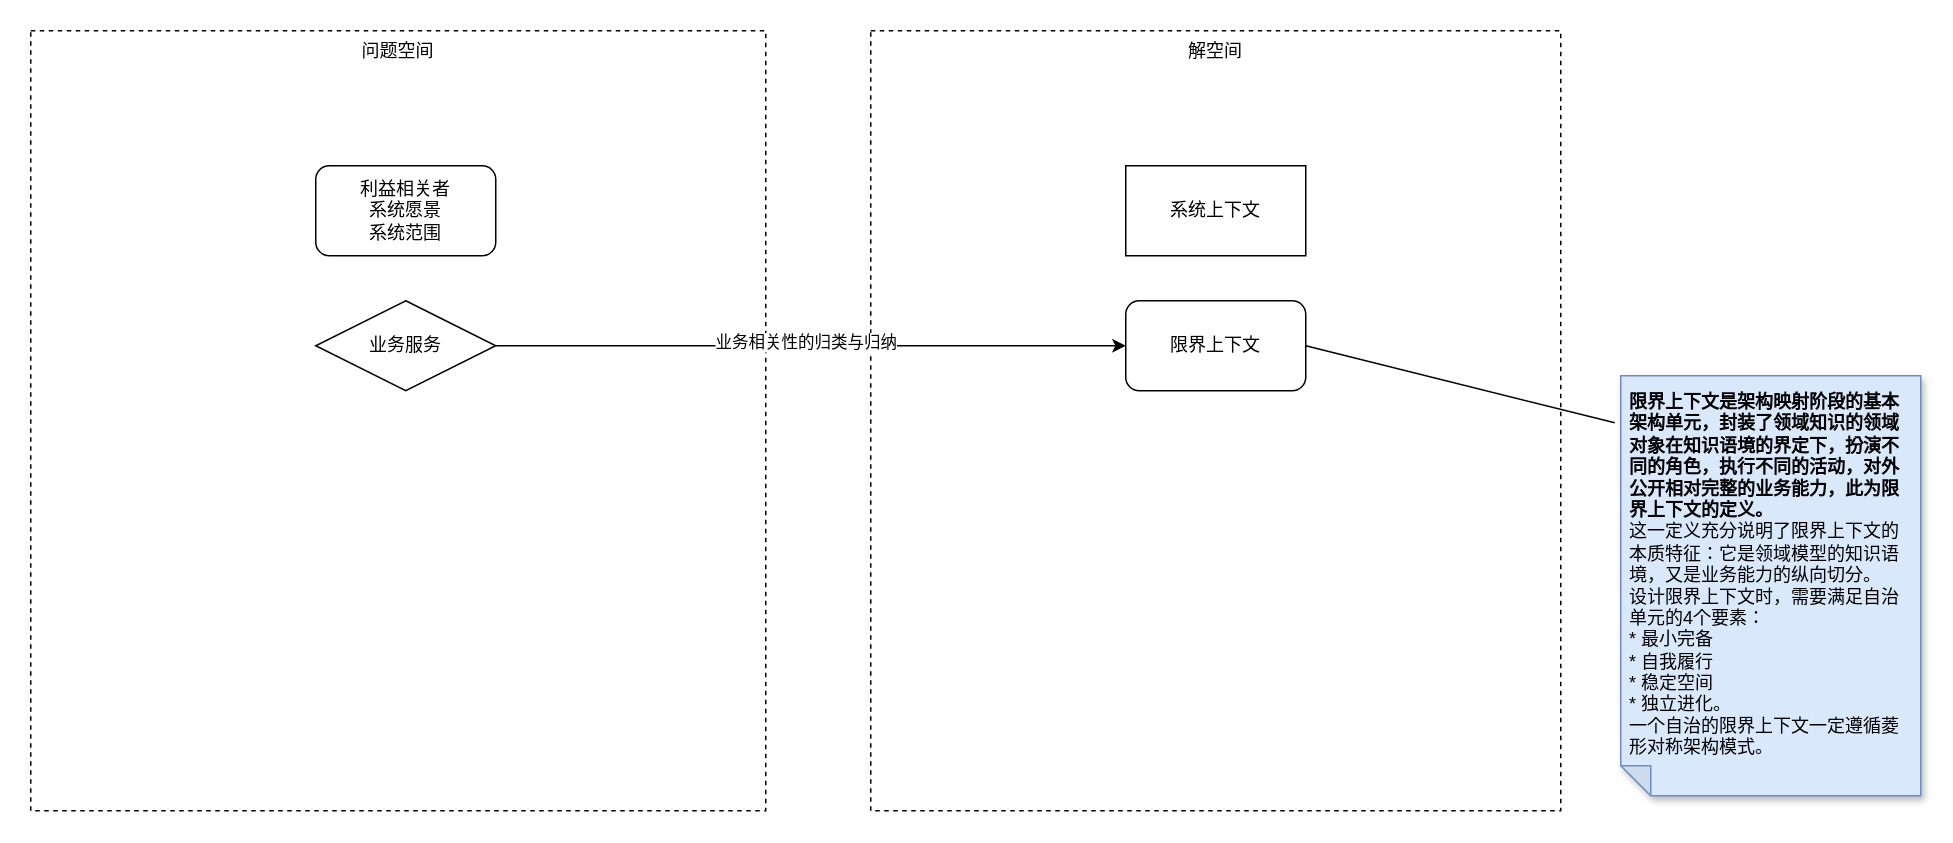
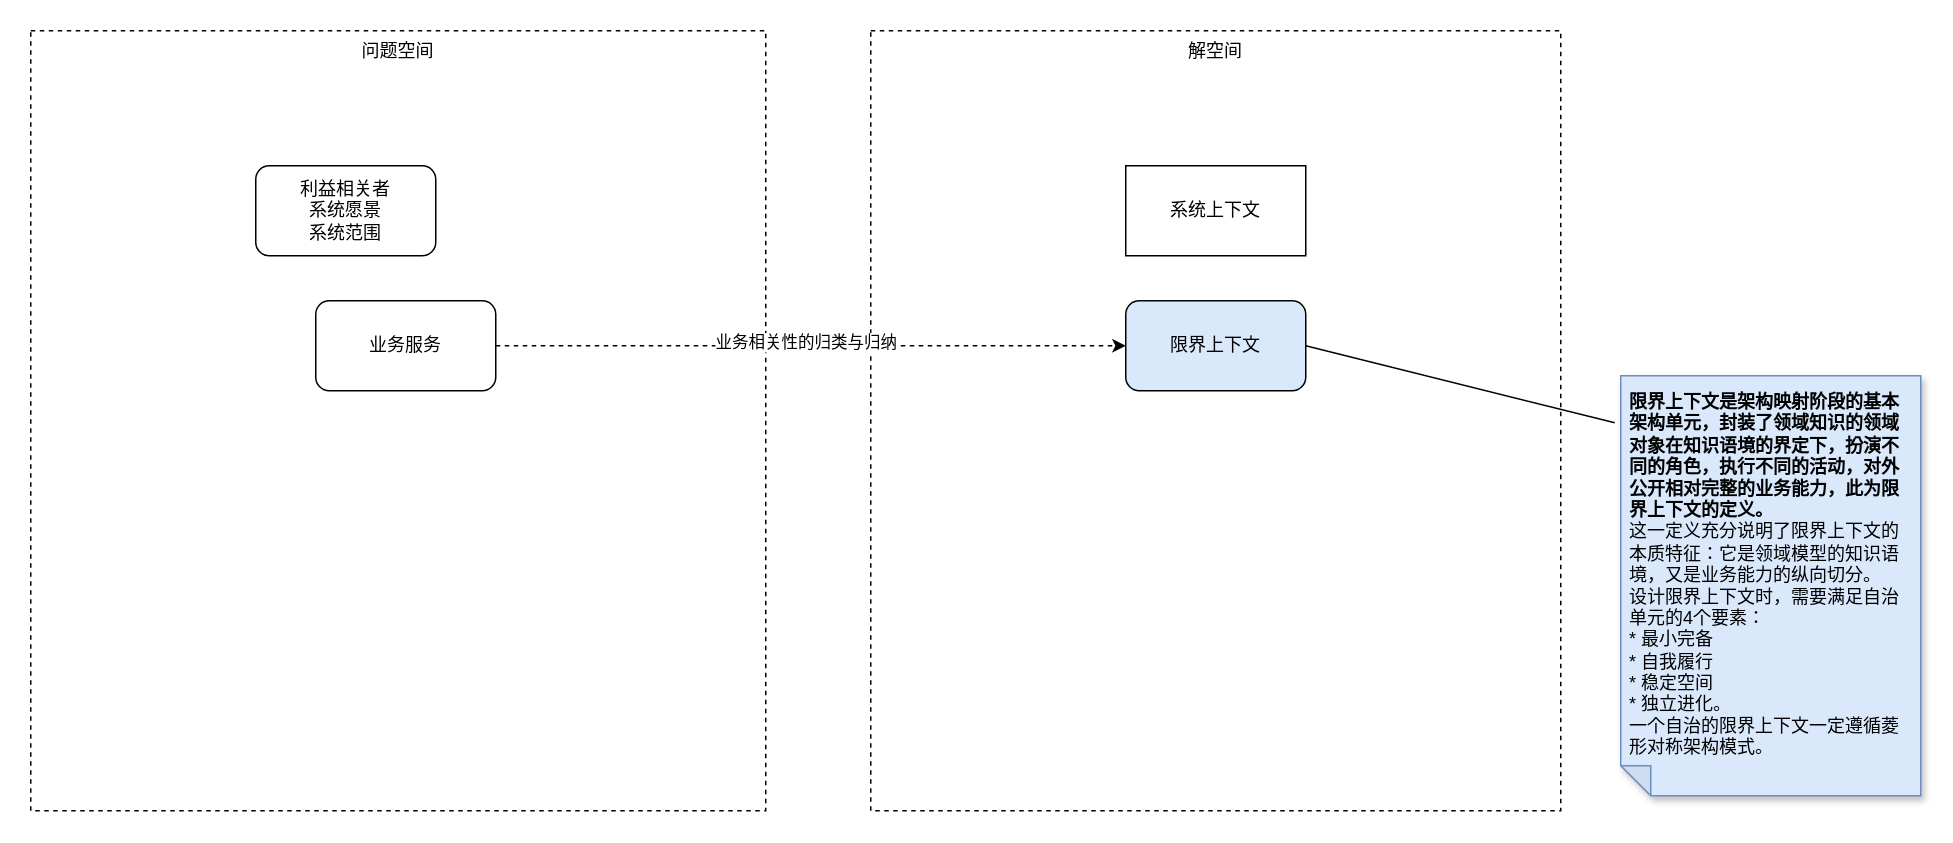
node "利益相关者 系统愿景 系统范围": moved (406, 211) -> (346, 211)
node "业务服务": shape diamond -> rounded rectangle
edge "业务服务" -> "限界上下文": style solid -> dashed
node "限界上下文": fillcolor #ffffff -> #dae8fc
